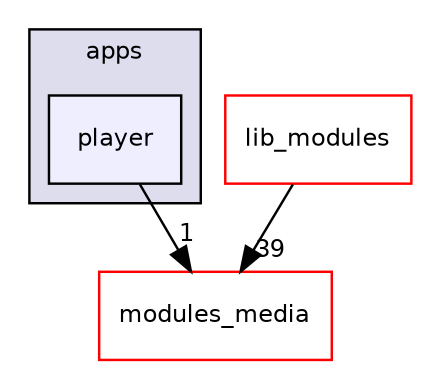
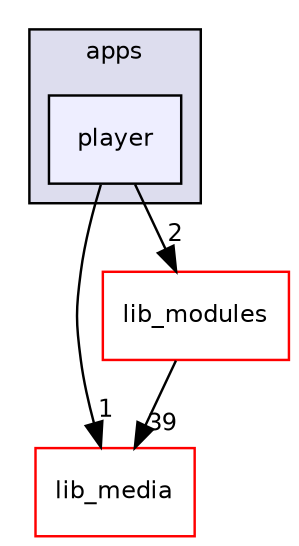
edge "player" -> "lib_modules": added
node "modules_media": label "modules_media" -> "lib_media"
